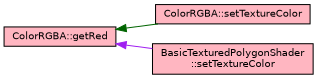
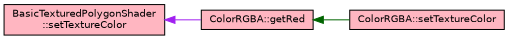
edge "BasicTexturedPolygonShader ::setTextureColor" -> "ColorRGBA::getRed": reversed
